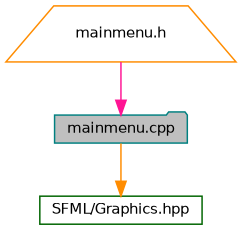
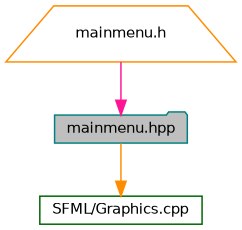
node "mainmenu.cpp": label "mainmenu.cpp" -> "mainmenu.hpp"
node "SFML/Graphics.hpp": label "SFML/Graphics.hpp" -> "SFML/Graphics.cpp"
